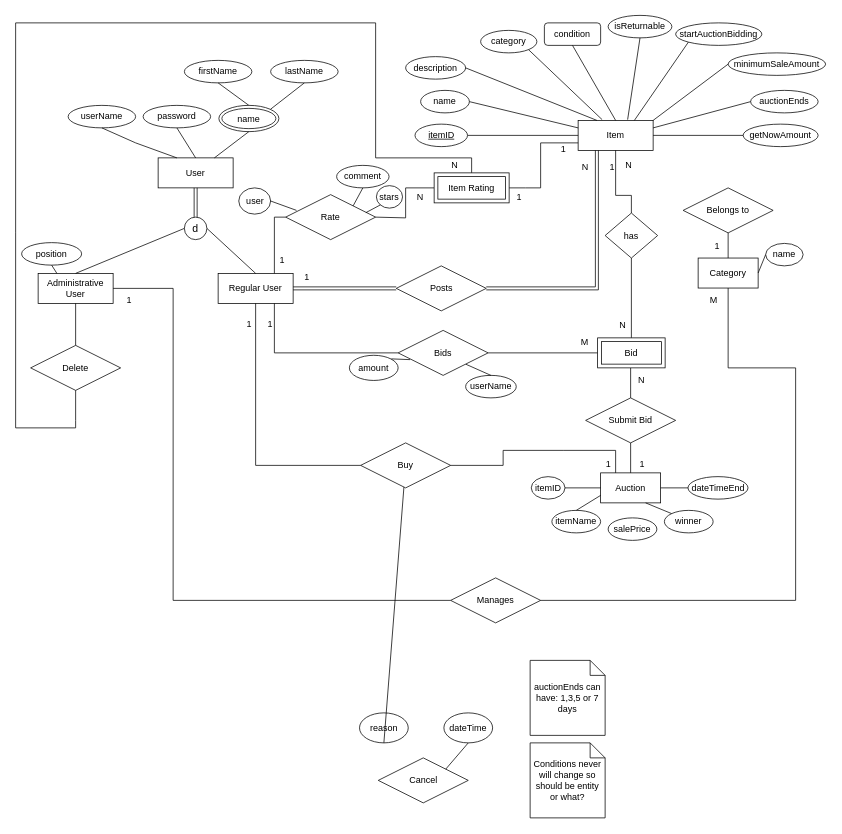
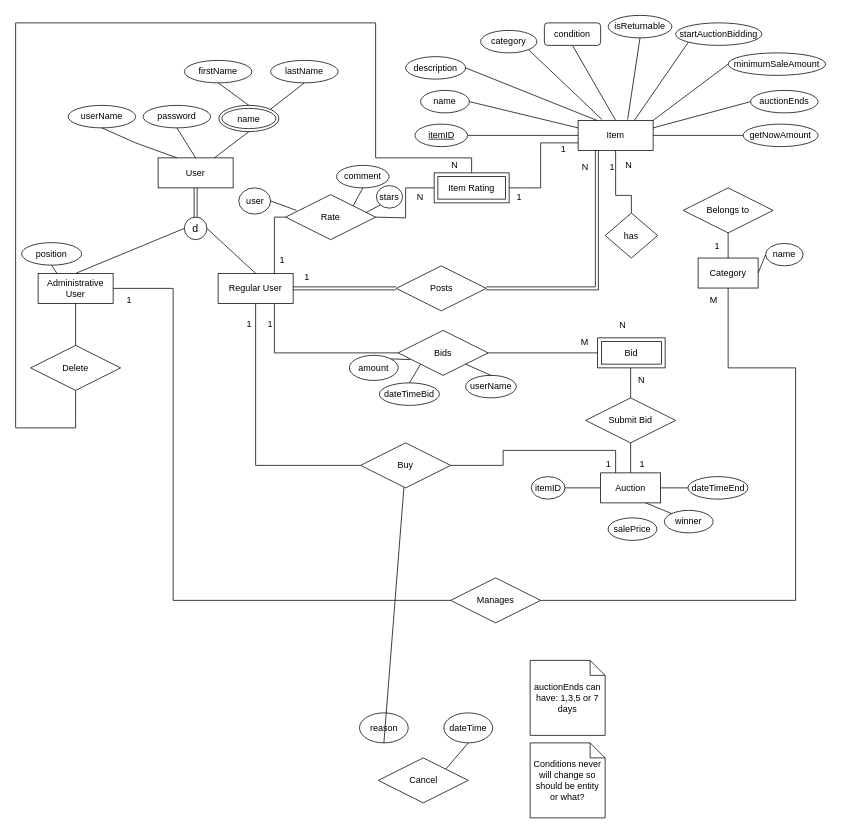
edge "has" -- "Bid": removed
edge "Bids" -- "dateTimeBid": added
node "dateTimeBid": added
edge "Auction" -- "itemName": removed
node "itemName": removed
